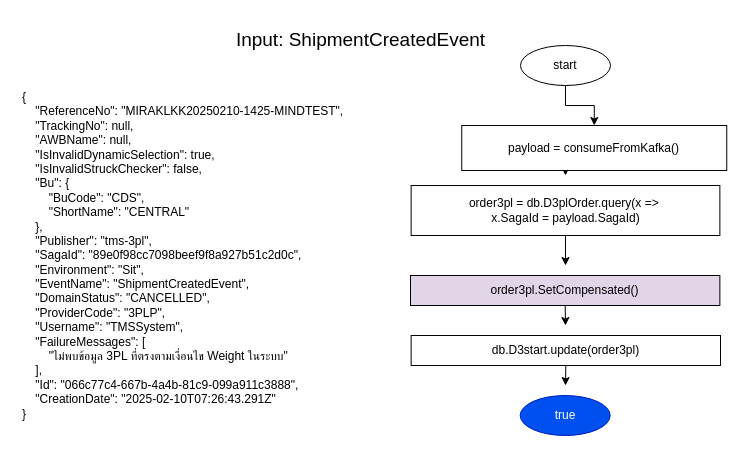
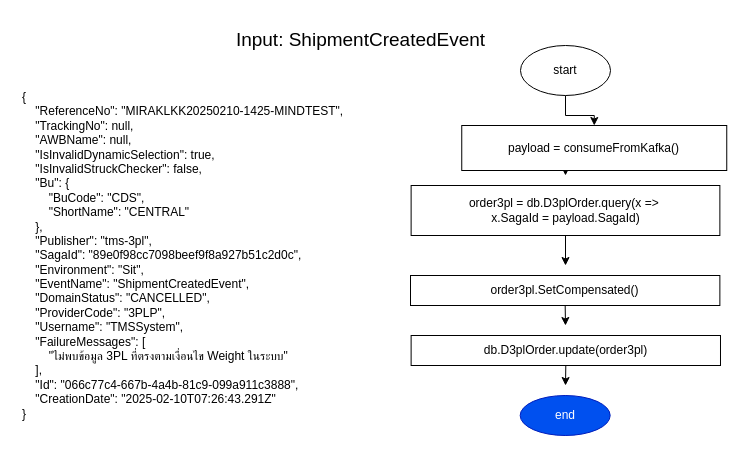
node "start": size 90x40 -> 90x50
node "order3pl.SetCompensated()": fillcolor #e1d5e7 -> #ffffff
node "db.D3start.update(order3pl)": label "db.D3start.update(order3pl)" -> "db.D3plOrder.update(order3pl)"
node "true": label "true" -> "end"
